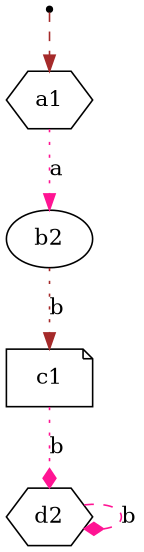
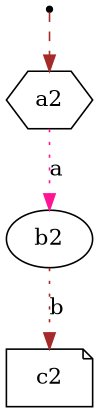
node "a1": label "a1" -> "a2"
node "c1": label "c1" -> "c2"
node "d2": removed
